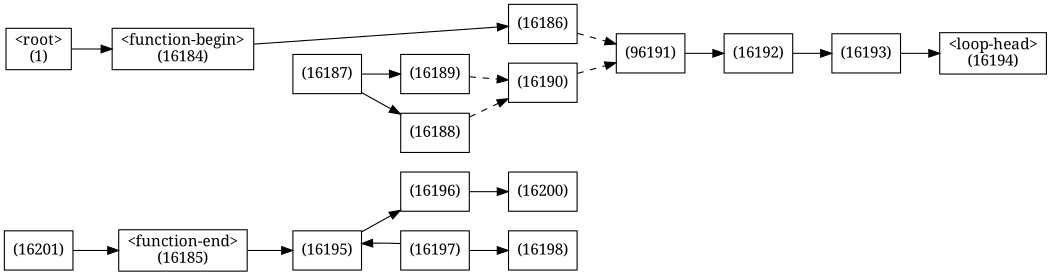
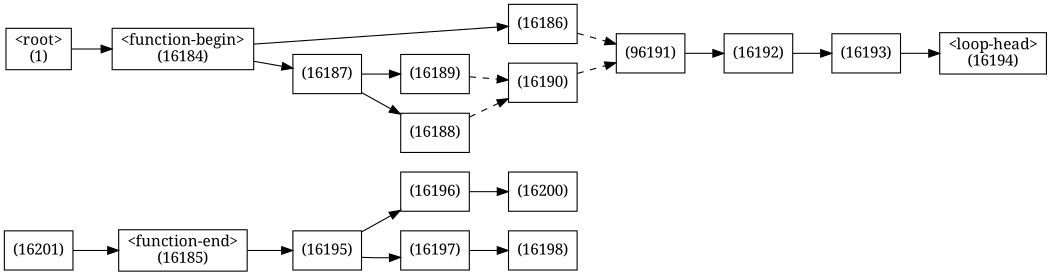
edge "<function-begin> (16184)" -> "(16187)": added
edge "(16197)" -> "(16195)": reversed
